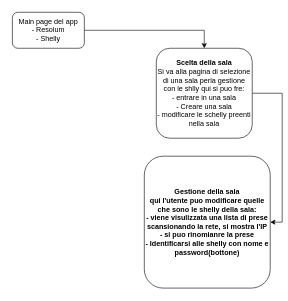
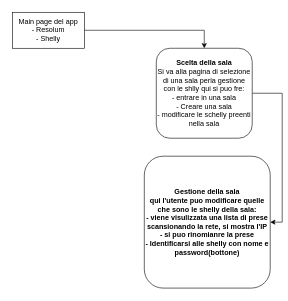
node "Main page del app - Resolum - Shelly": shape rounded rectangle -> rectangle
